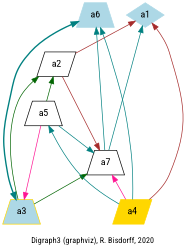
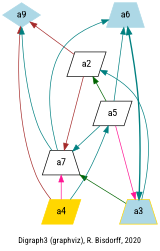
node "a1": label "a1" -> "a9"
node "a5": shape trapezium -> parallelogram
edge "a4" -> "a6": now "a5" -> "a6"
edge "a3" -> "a2": color darkgreen -> teal
